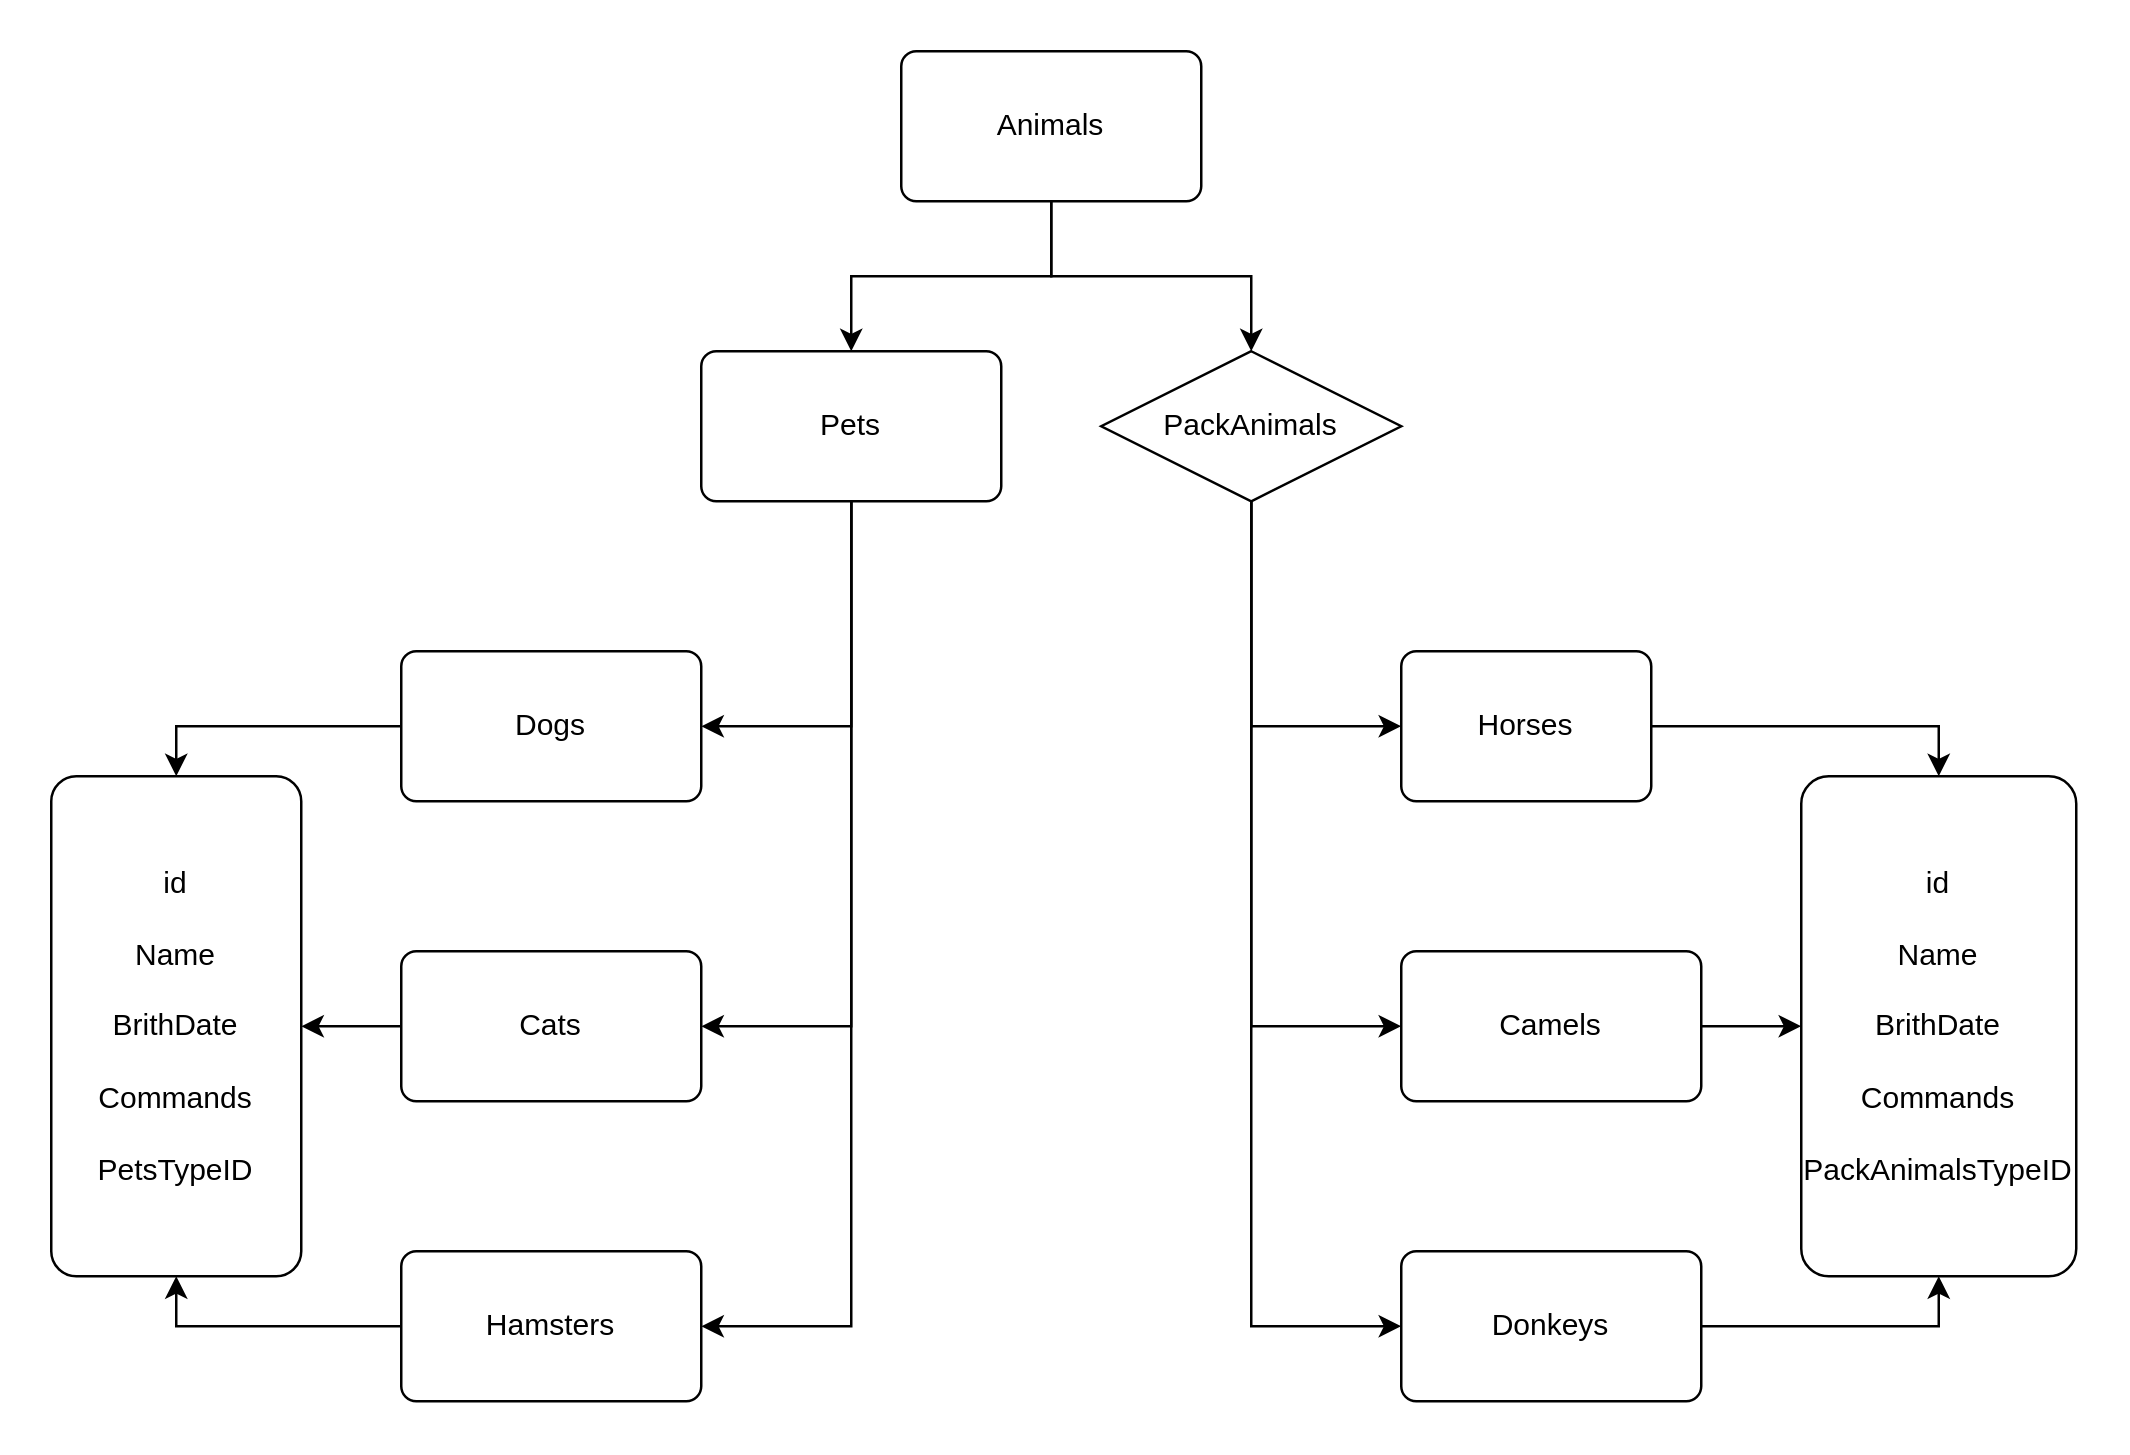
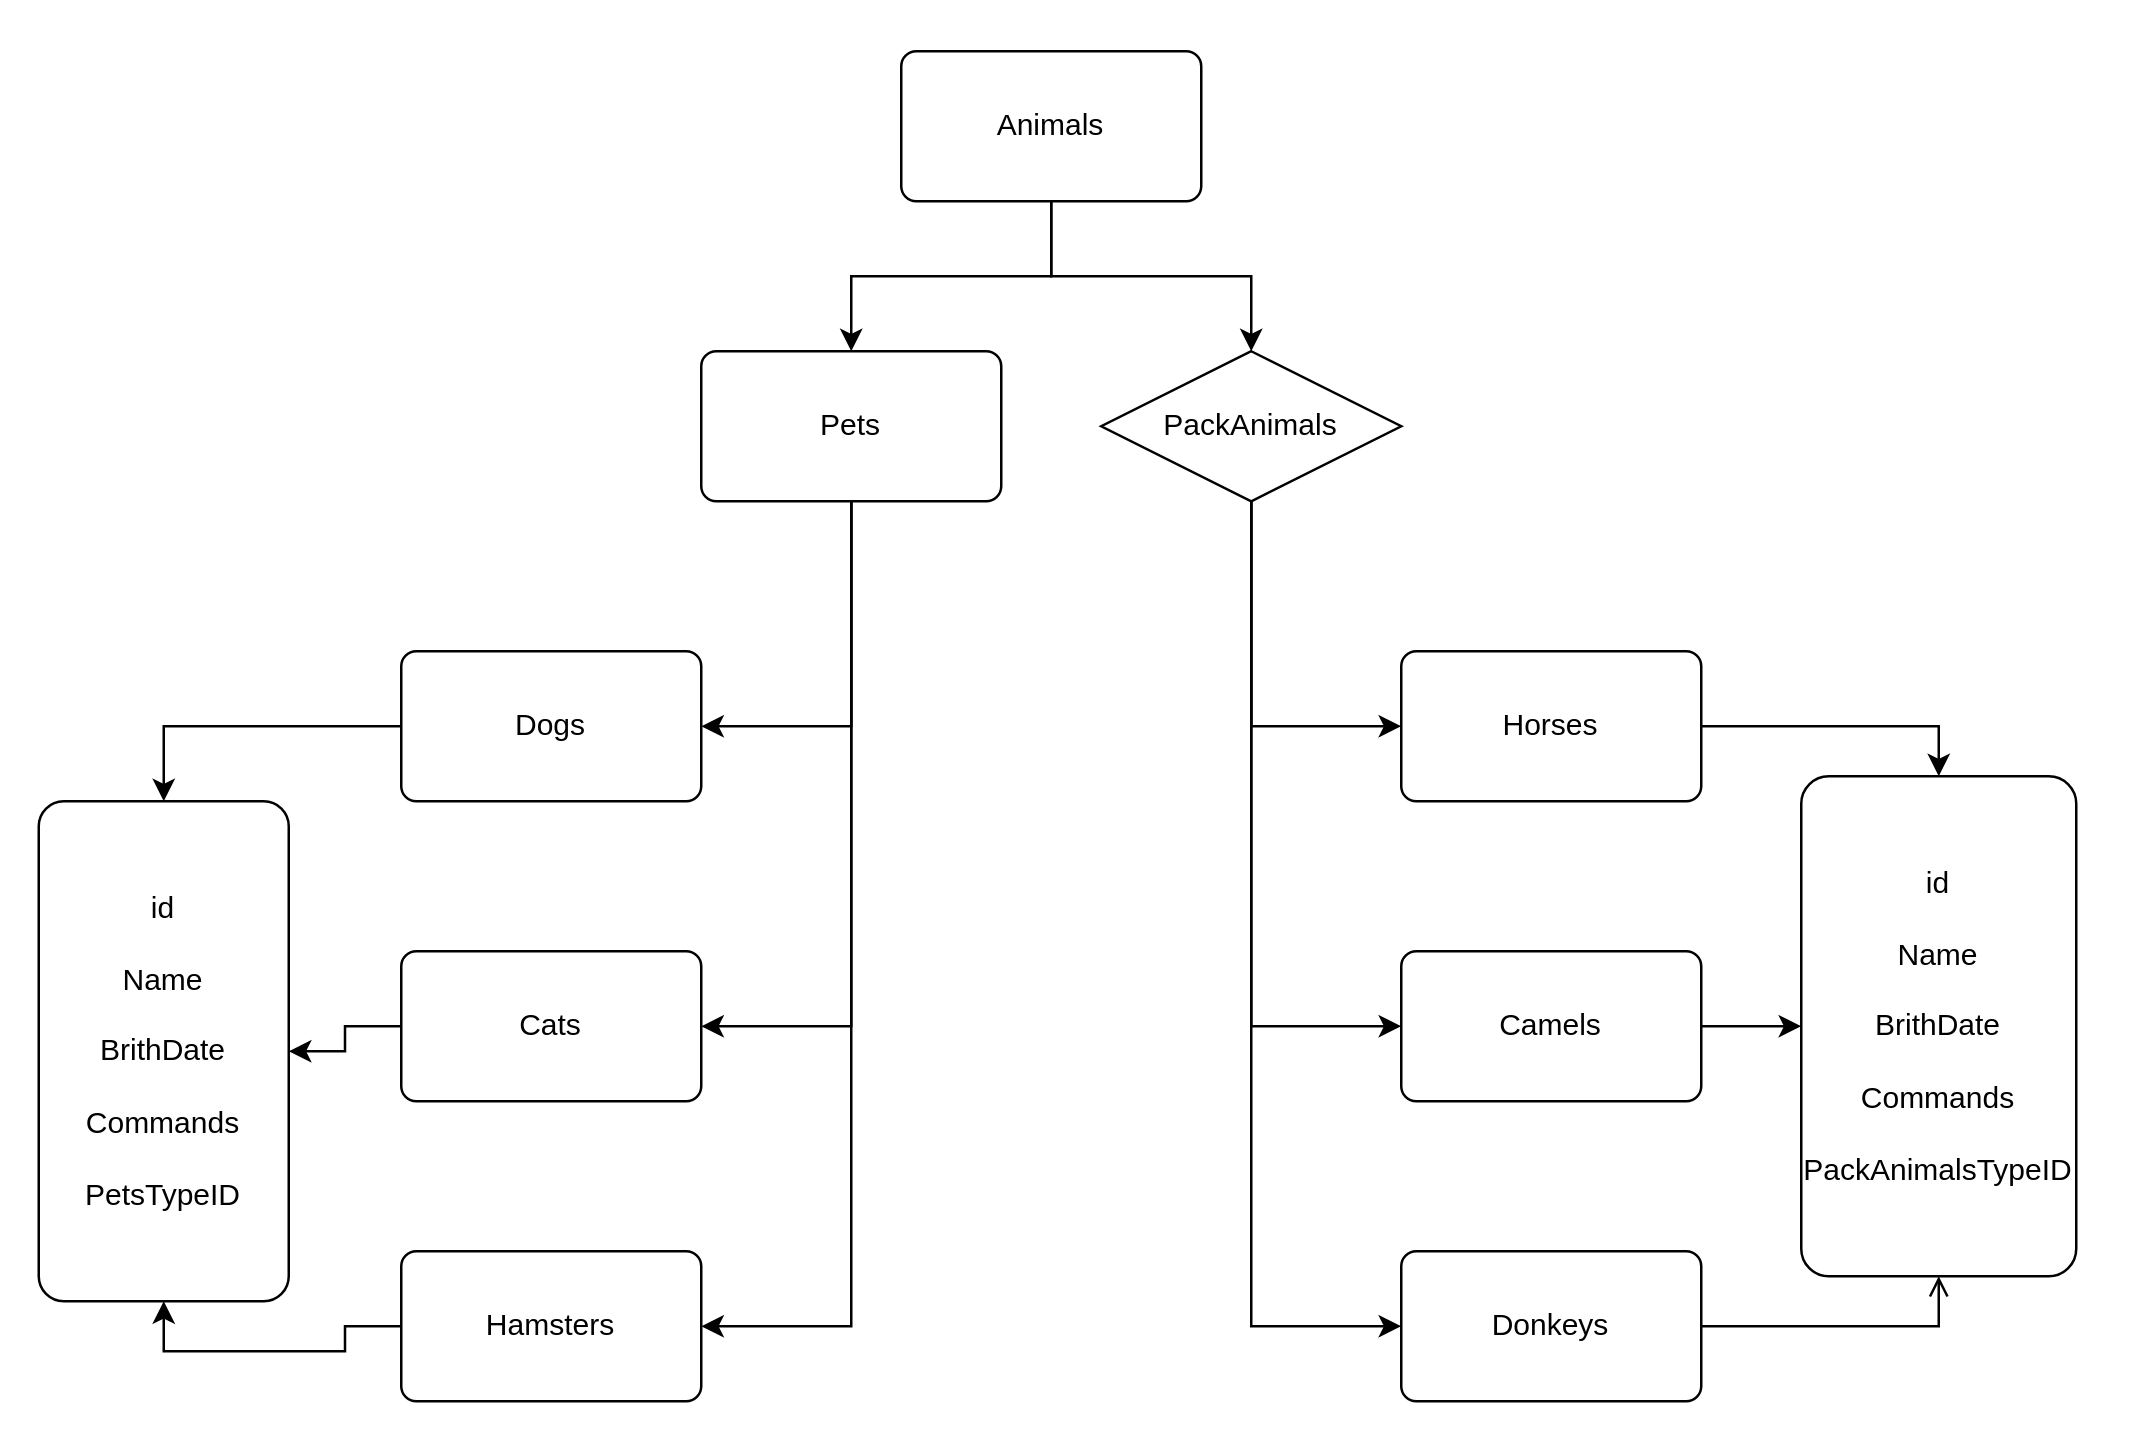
node "Horses": size 250x150 -> 300x150
node "id Name BrithDate Commands PetsTypeID": moved (176, 1026) -> (164, 1051)
edge "Donkeys" -> "id Name BrithDate Commands PackAnimalsTypeID": arrowhead classic -> open
